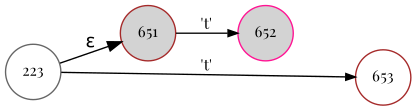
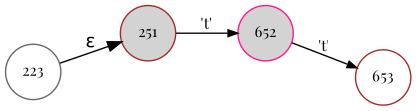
node "651": label "651" -> "251"
edge "223" -> "653": now "652" -> "653"
